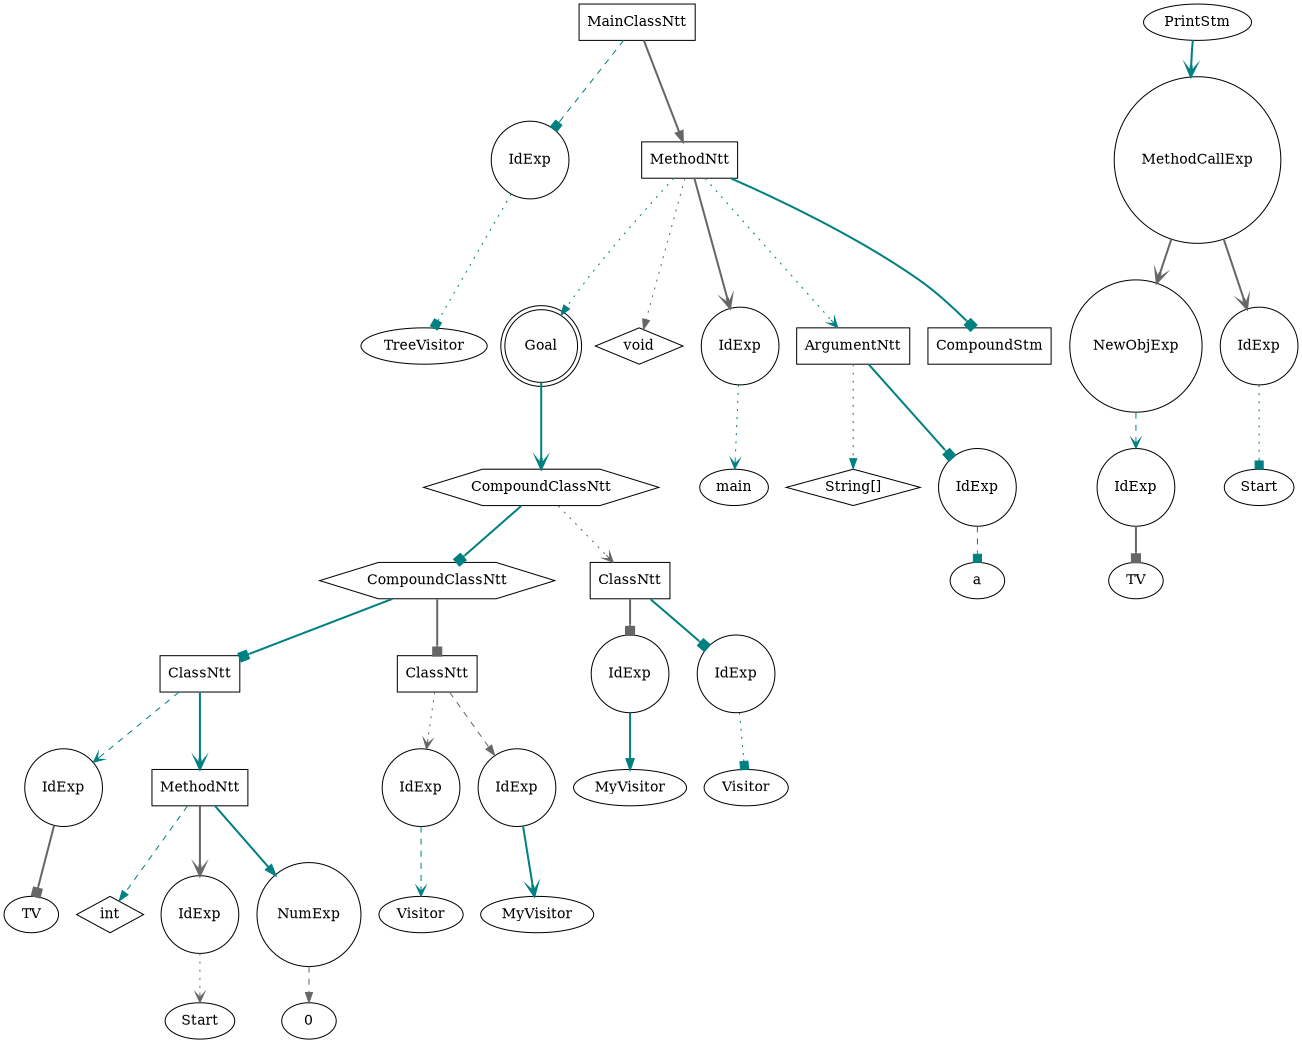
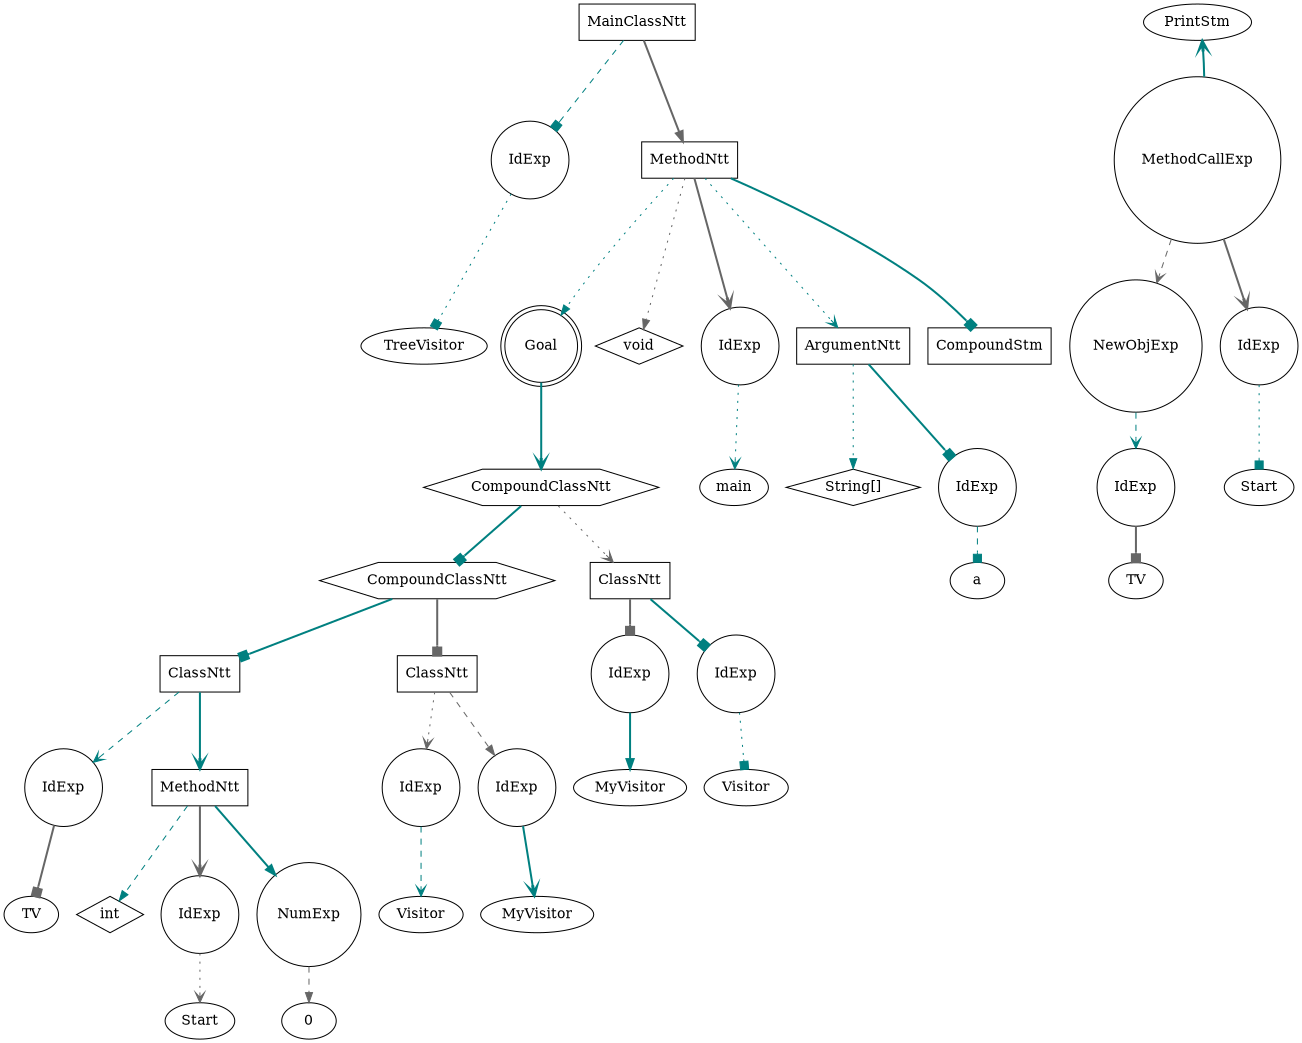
edge "PrintStm" -> "MethodCallExp": reversed
edge "MethodCallExp" -> "NewObjExp": style bold -> dashed
